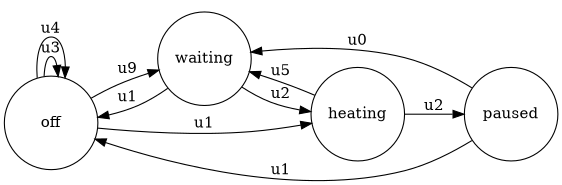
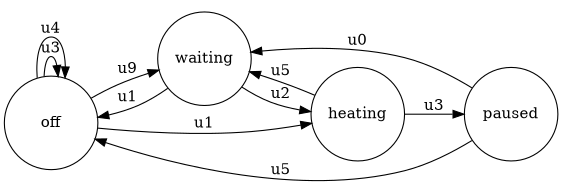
edge "heating" -> "paused": label "u2" -> "u3"
edge "paused" -> "off": label "u1" -> "u5"
